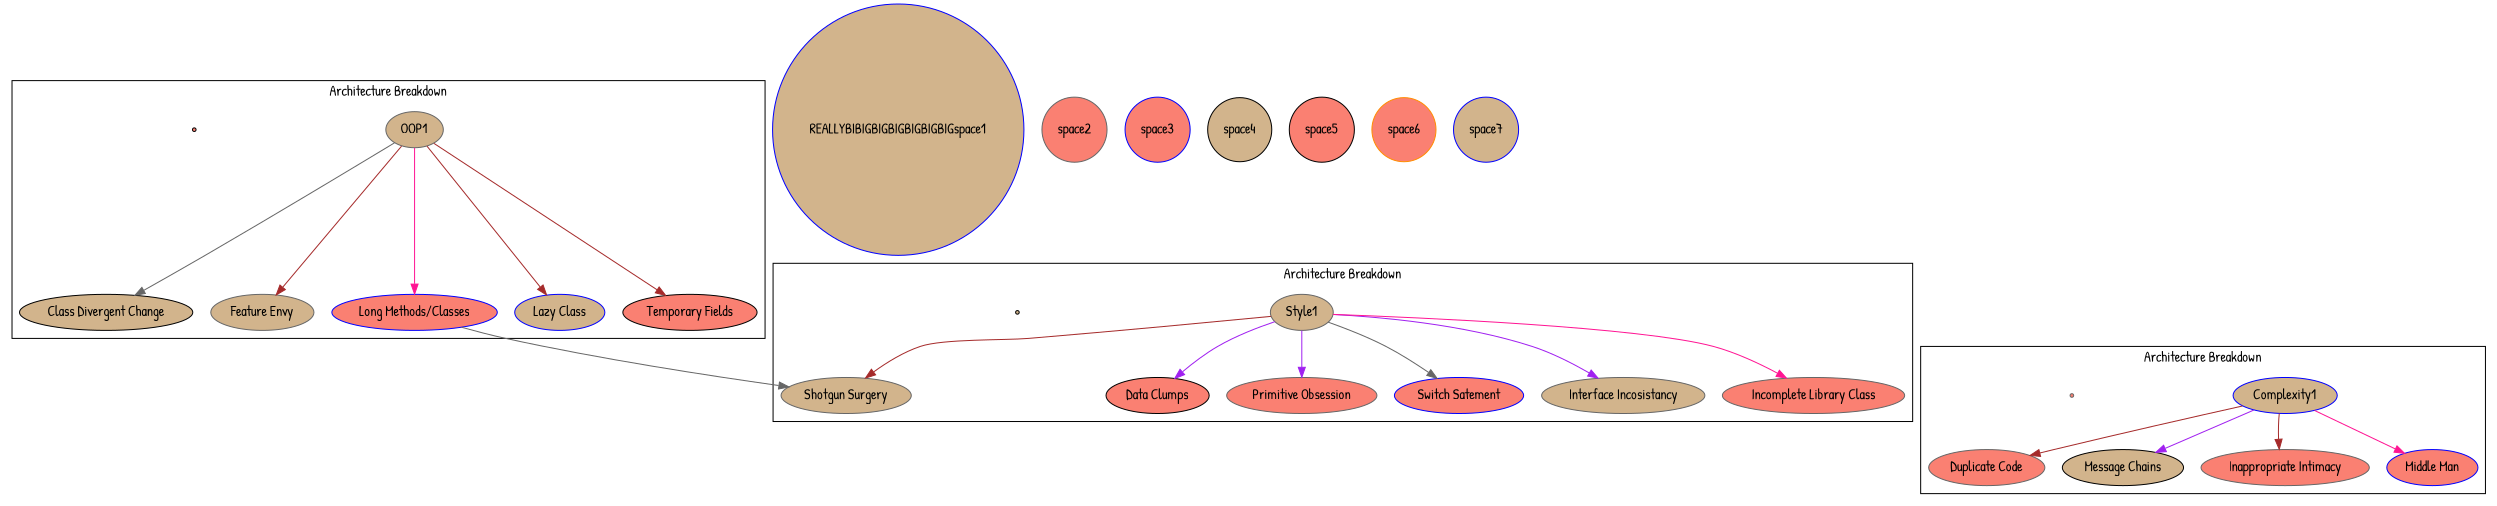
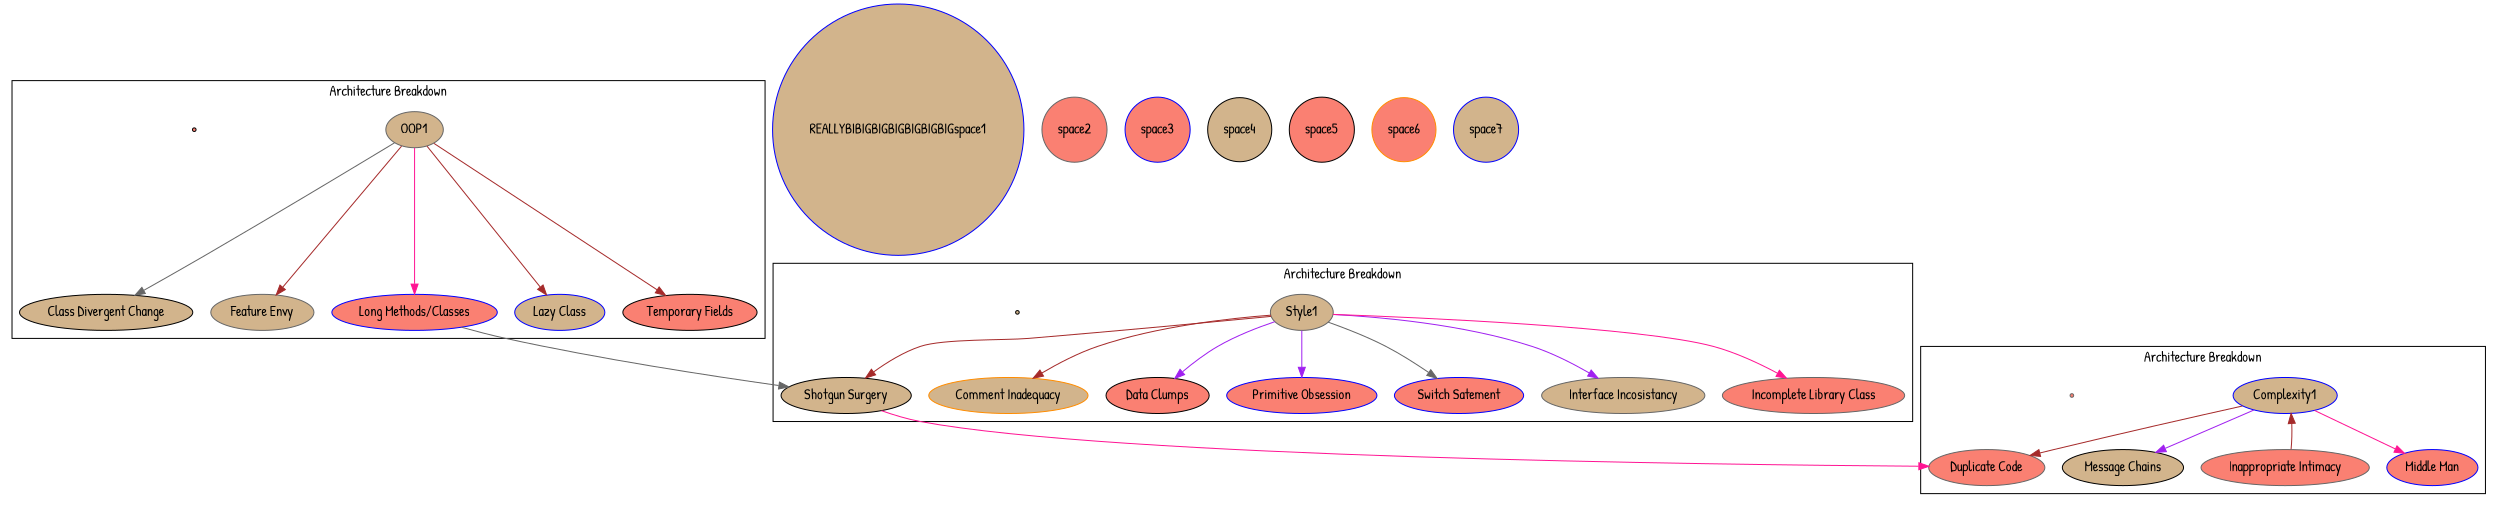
node "Shotgun Surgery": color gray40 -> black
node "Comment Inadequacy": added
node "Primitive Obsession": color gray40 -> blue
edge "Complexity1" -> "Inappropriate Intimacy": reversed
edge "Shotgun Surgery" -> "Duplicate Code": added
